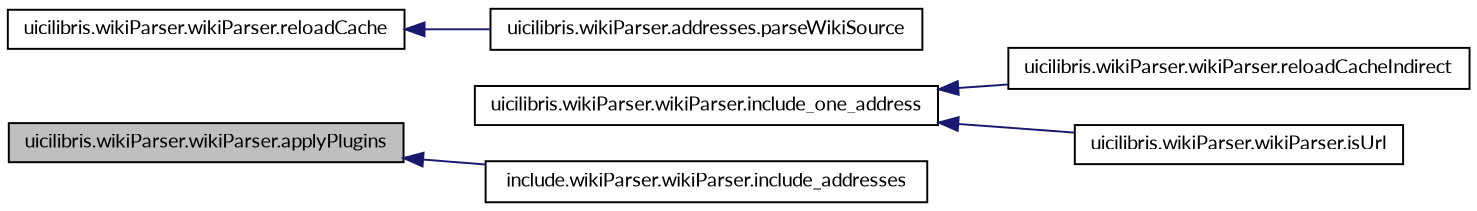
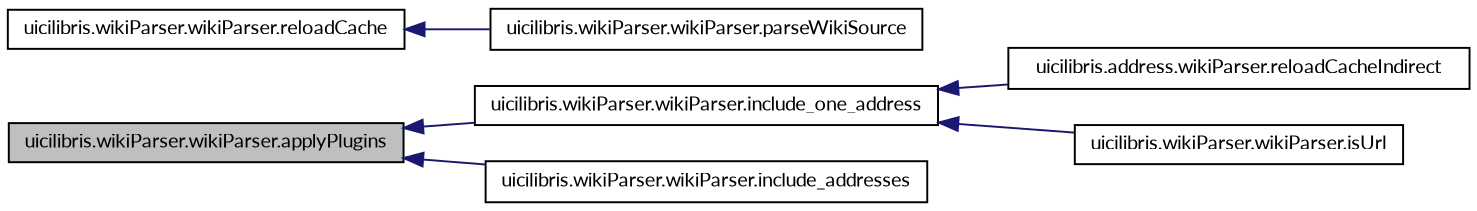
node "uicilibris.wikiParser.addresses.parseWikiSource": label "uicilibris.wikiParser.addresses.parseWikiSource" -> "uicilibris.wikiParser.wikiParser.parseWikiSource"
node "uicilibris.wikiParser.wikiParser.reloadCacheIndirect": label "uicilibris.wikiParser.wikiParser.reloadCacheIndirect" -> "uicilibris.address.wikiParser.reloadCacheIndirect"
edge "uicilibris.wikiParser.wikiParser.include_one_address" -> "uicilibris.wikiParser.wikiParser.applyPlugins": added
node "include.wikiParser.wikiParser.include_addresses": label "include.wikiParser.wikiParser.include_addresses" -> "uicilibris.wikiParser.wikiParser.include_addresses"
